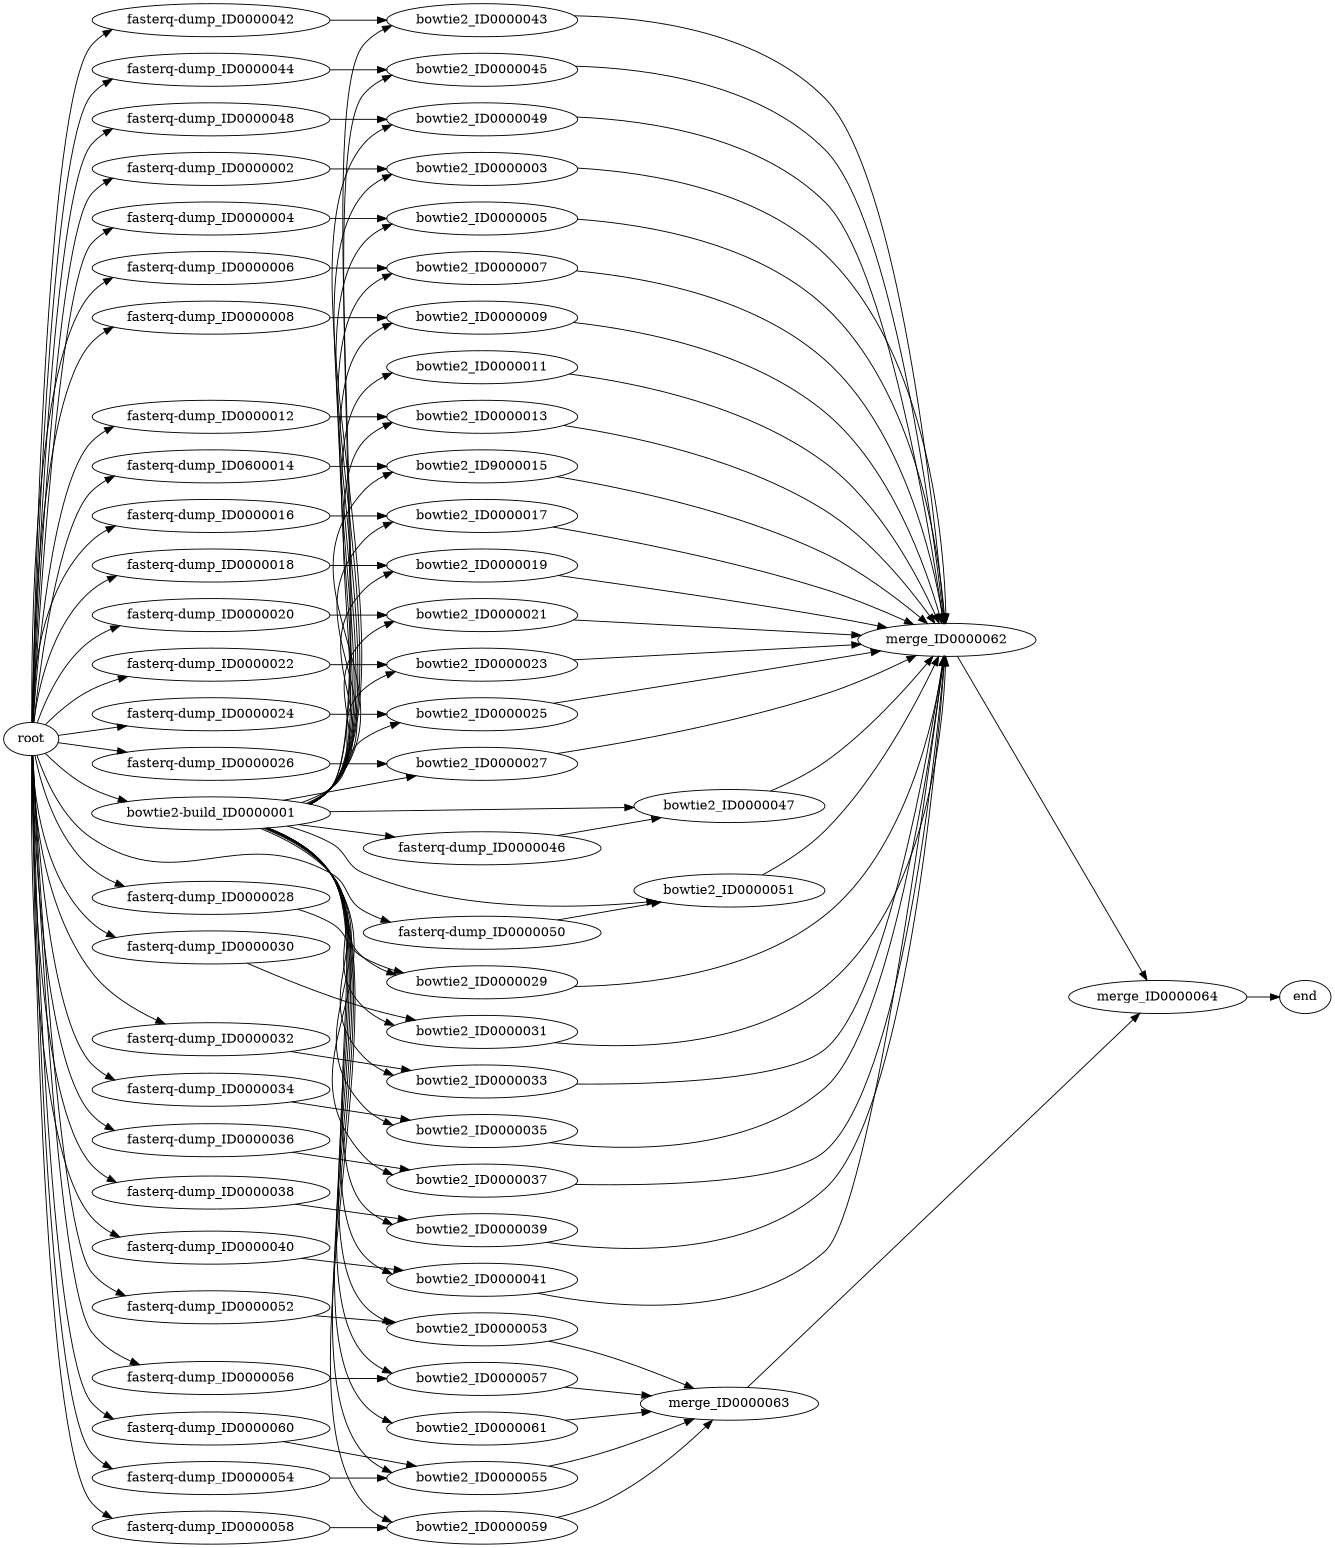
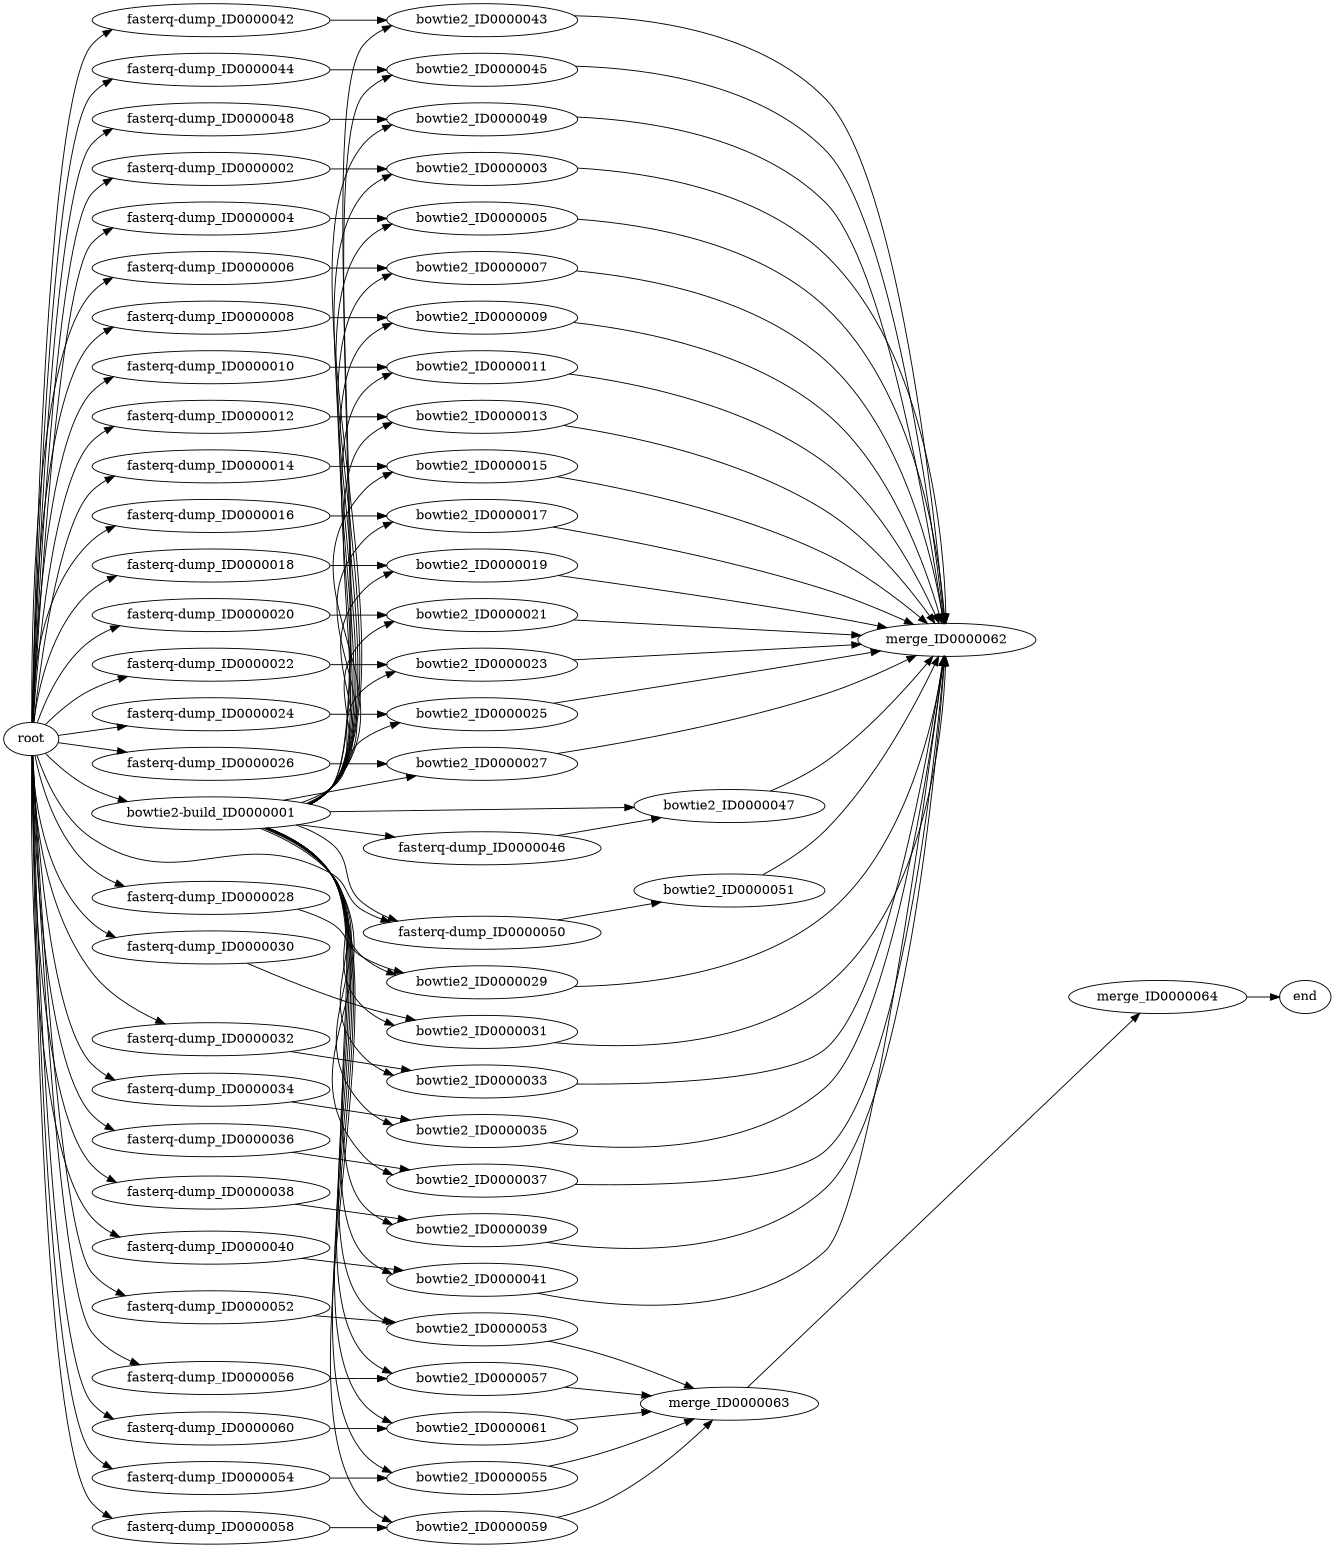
node "fasterq-dump_ID0000010": added
node "fasterq-dump_ID0600014": label "fasterq-dump_ID0600014" -> "fasterq-dump_ID0000014"
node "bowtie2_ID9000015": label "bowtie2_ID9000015" -> "bowtie2_ID0000015"
edge "merge_ID0000062" -> "merge_ID0000064": removed
edge "bowtie2-build_ID0000001" -> "bowtie2_ID0000051": now "bowtie2-build_ID0000001" -> "fasterq-dump_ID0000050"
edge "fasterq-dump_ID0000060" -> "bowtie2_ID0000055": now "fasterq-dump_ID0000060" -> "bowtie2_ID0000061"
